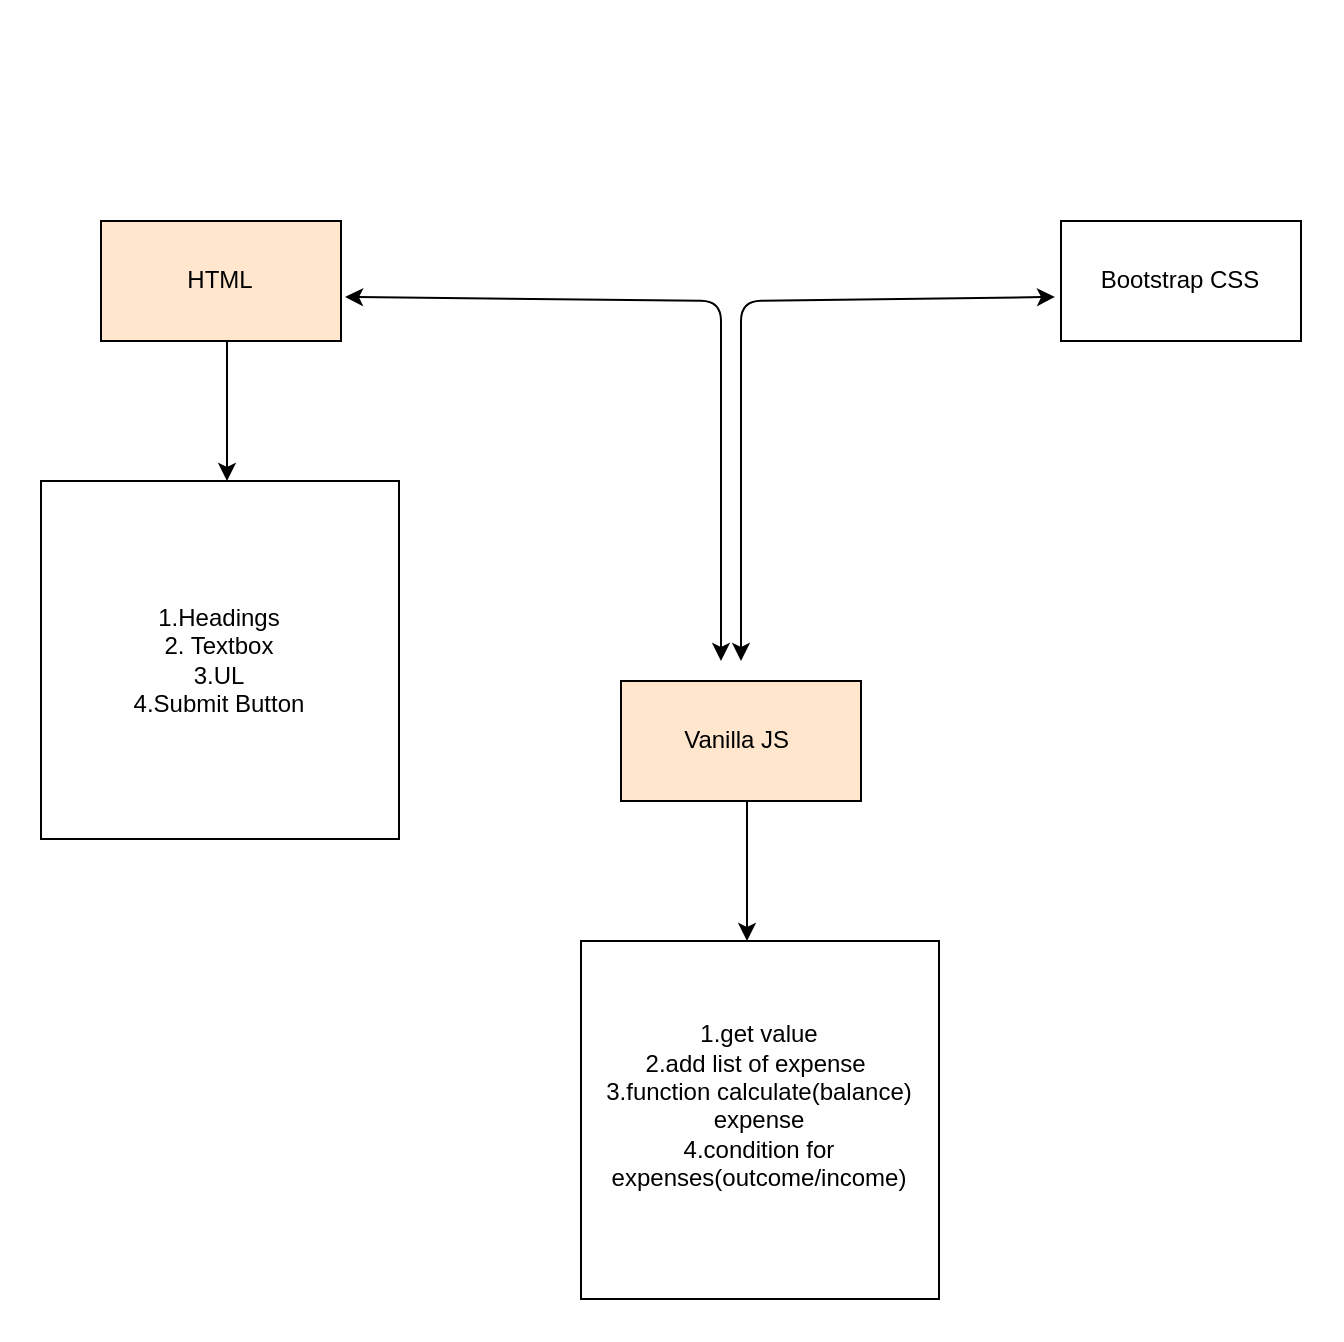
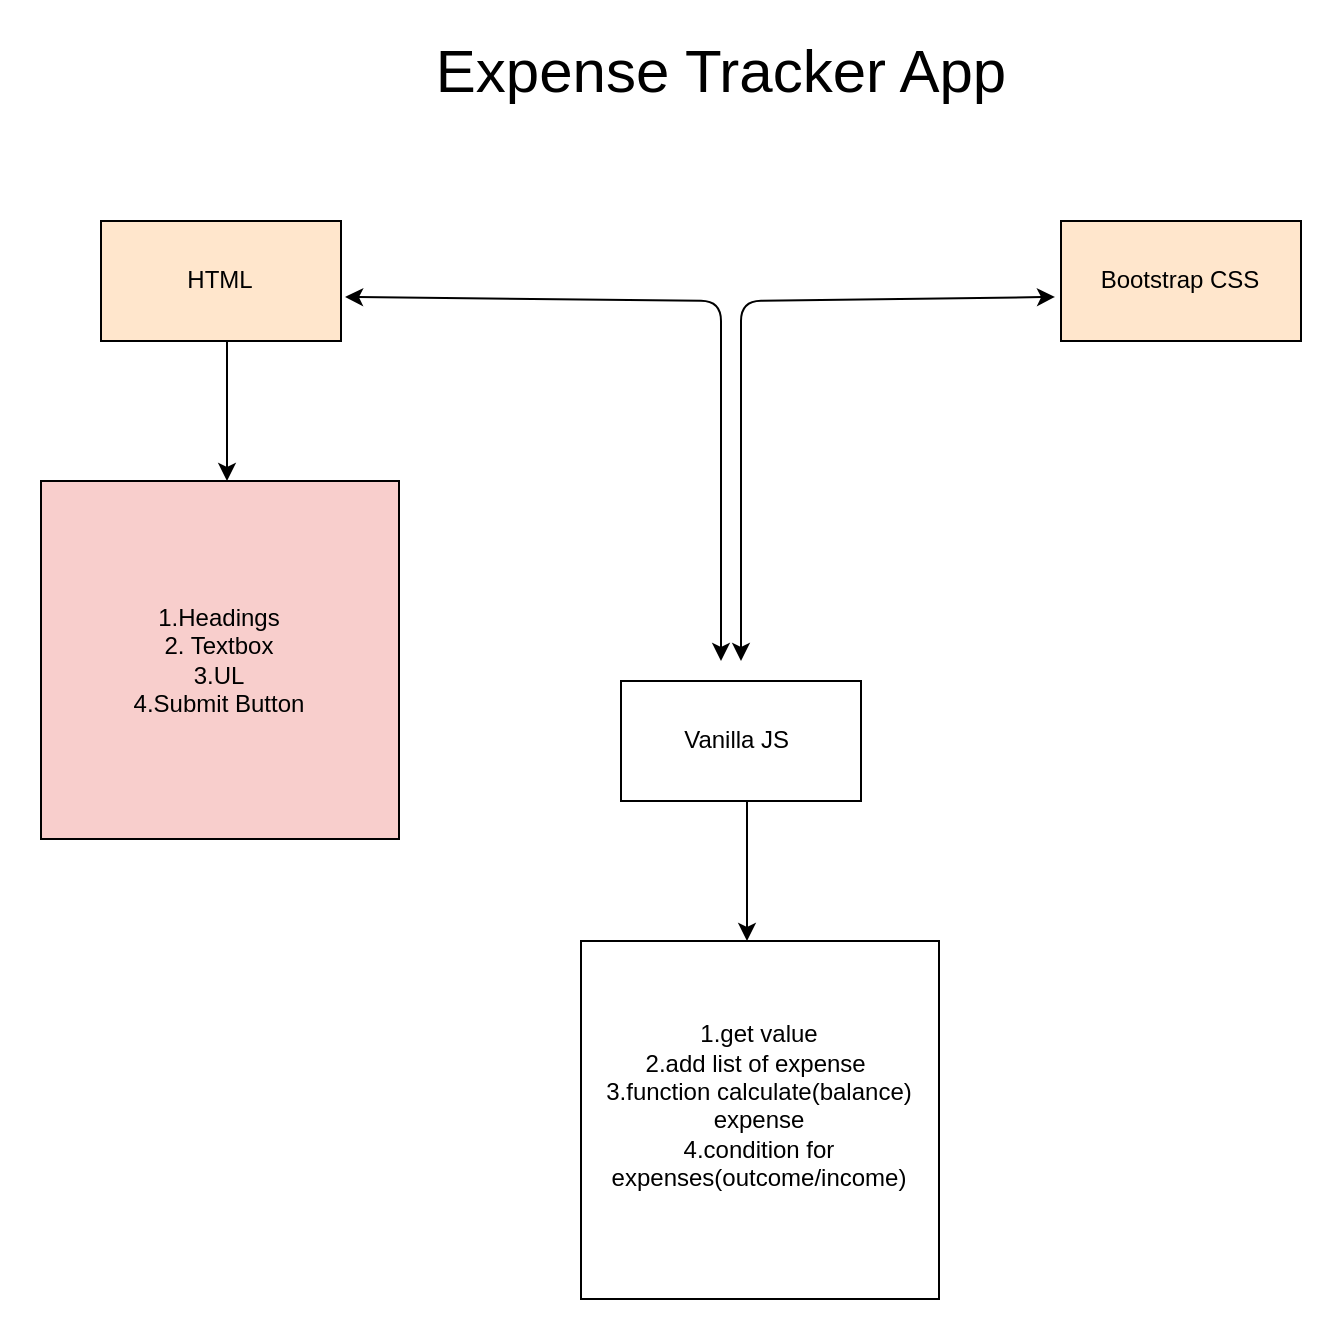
node "Expense Tracker App": added
node "Bootstrap CSS": fillcolor #ffffff -> #ffe6cc
node "1.Headings 2. Textbox 3.UL 4.Submit Button": fillcolor #ffffff -> #f8cecc
node "Vanilla JS": fillcolor #ffe6cc -> #ffffff
